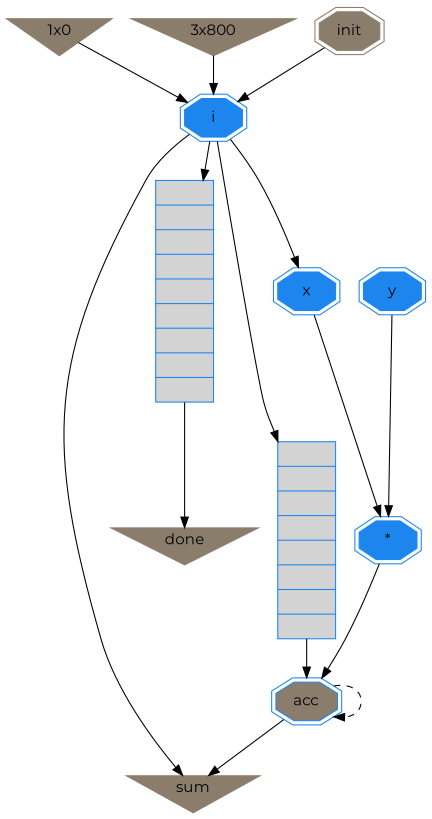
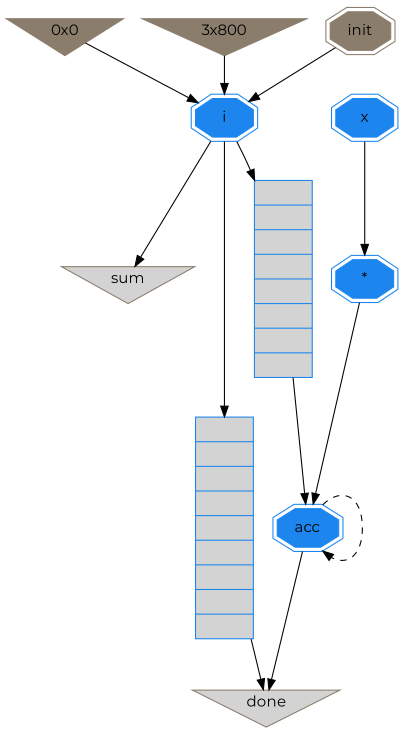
node "1x0": label "1x0" -> "0x0"
edge "i" -> "x": removed
node "y": removed
node "done": fillcolor bisque4 -> lightgray
node "acc": fillcolor bisque4 -> dodgerblue2
edge "acc" -> "sum": now "acc" -> "done"
node "sum": fillcolor bisque4 -> lightgray
